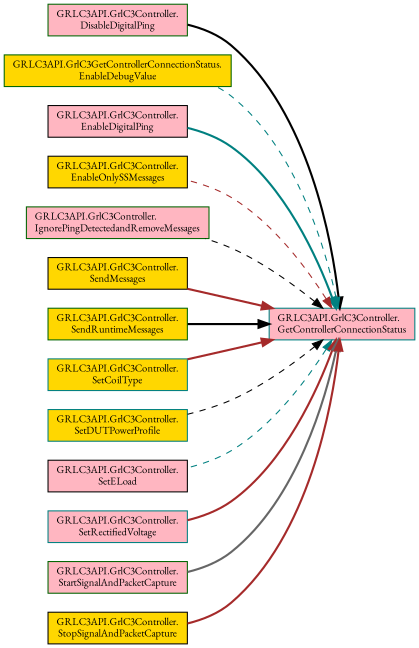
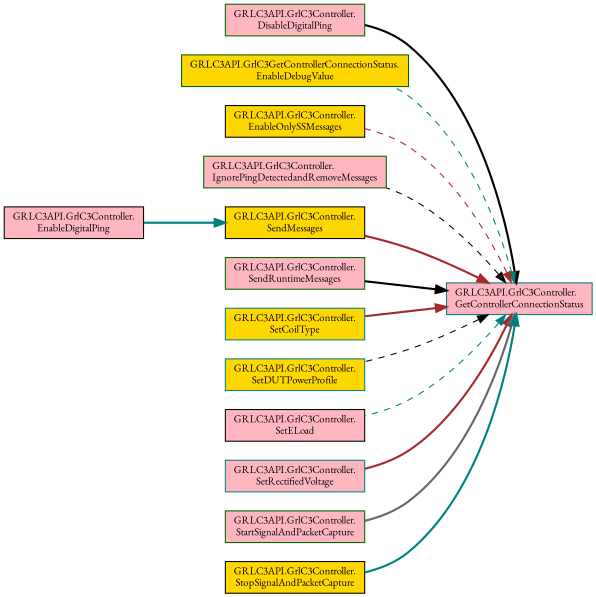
edge "GRLC3API.GrlC3Controller. EnableDigitalPing" -> "GRLC3API.GrlC3Controller. GetControllerConnectionStatus": now "GRLC3API.GrlC3Controller. EnableDigitalPing" -> "GRLC3API.GrlC3Controller. SendMessages"
node "GRLC3API.GrlC3Controller. SendRuntimeMessages": fillcolor gold -> lightpink
edge "GRLC3API.GrlC3Controller. StopSignalAndPacketCapture" -> "GRLC3API.GrlC3Controller. GetControllerConnectionStatus": color brown -> teal
